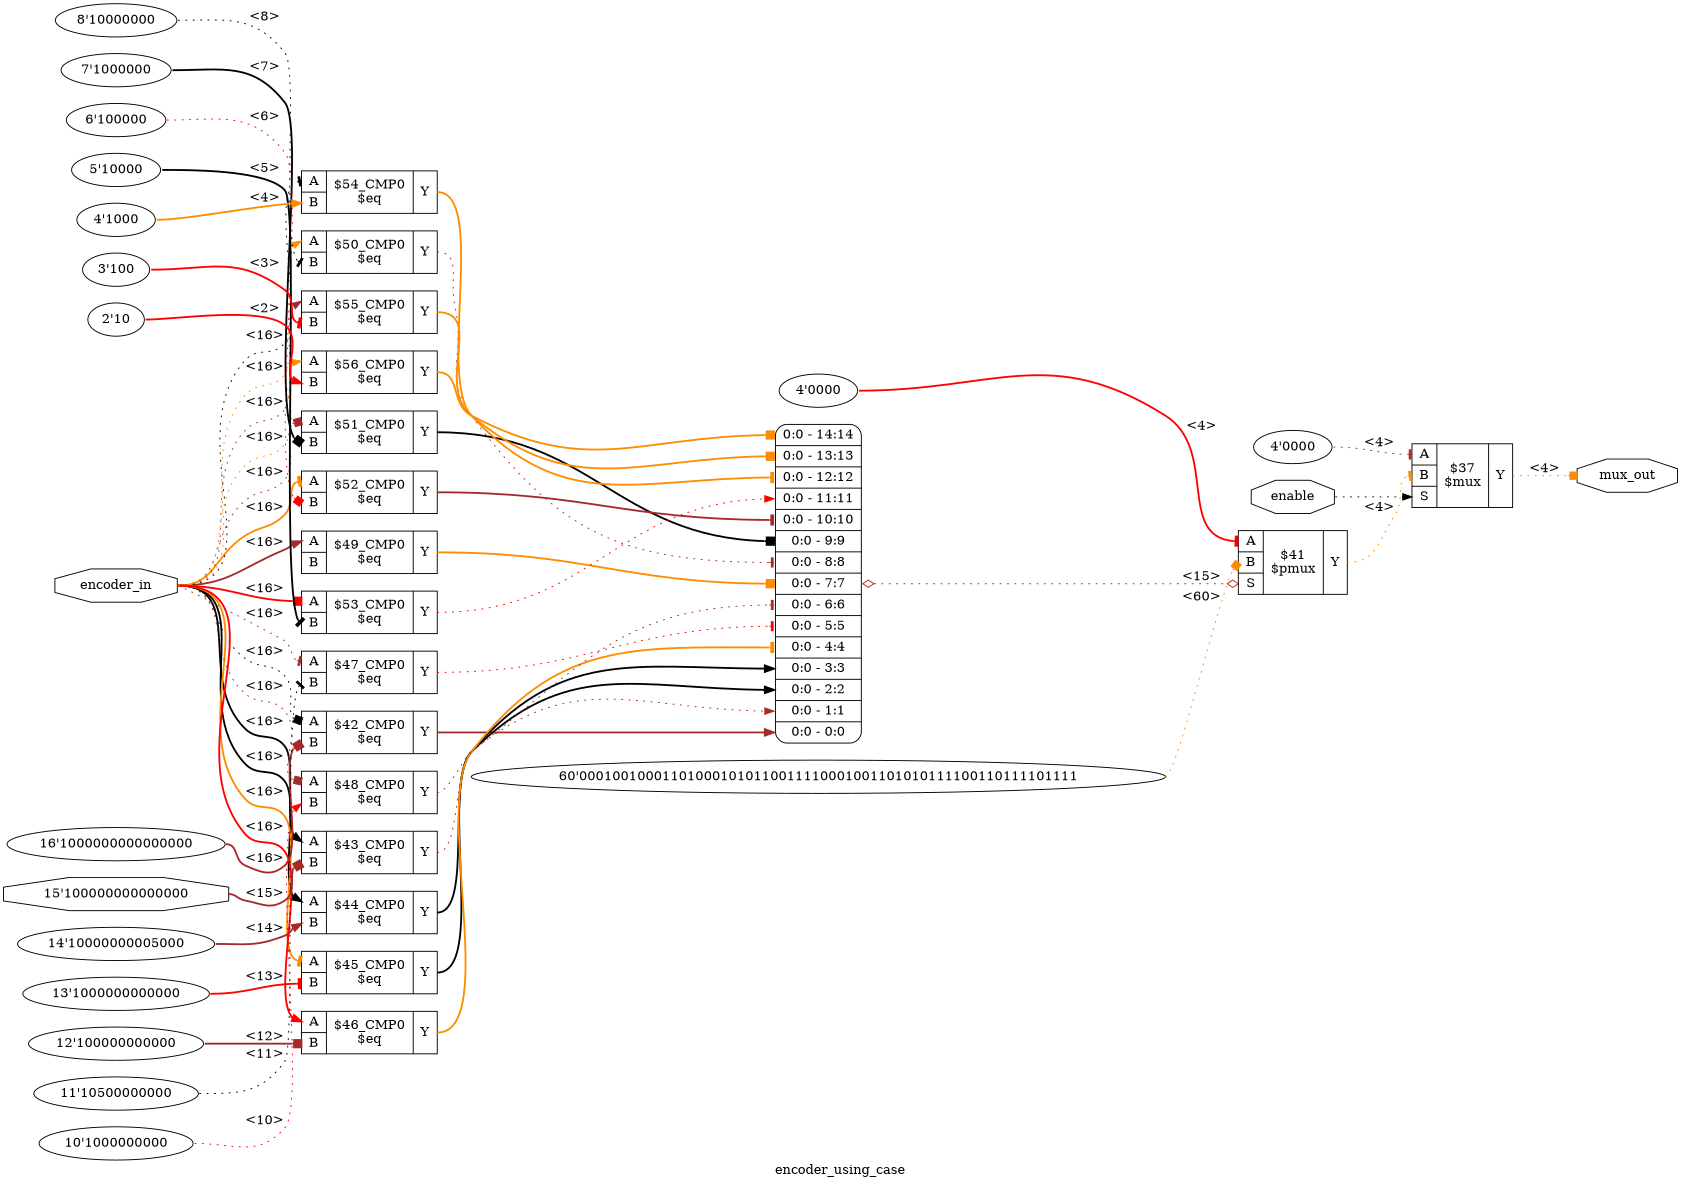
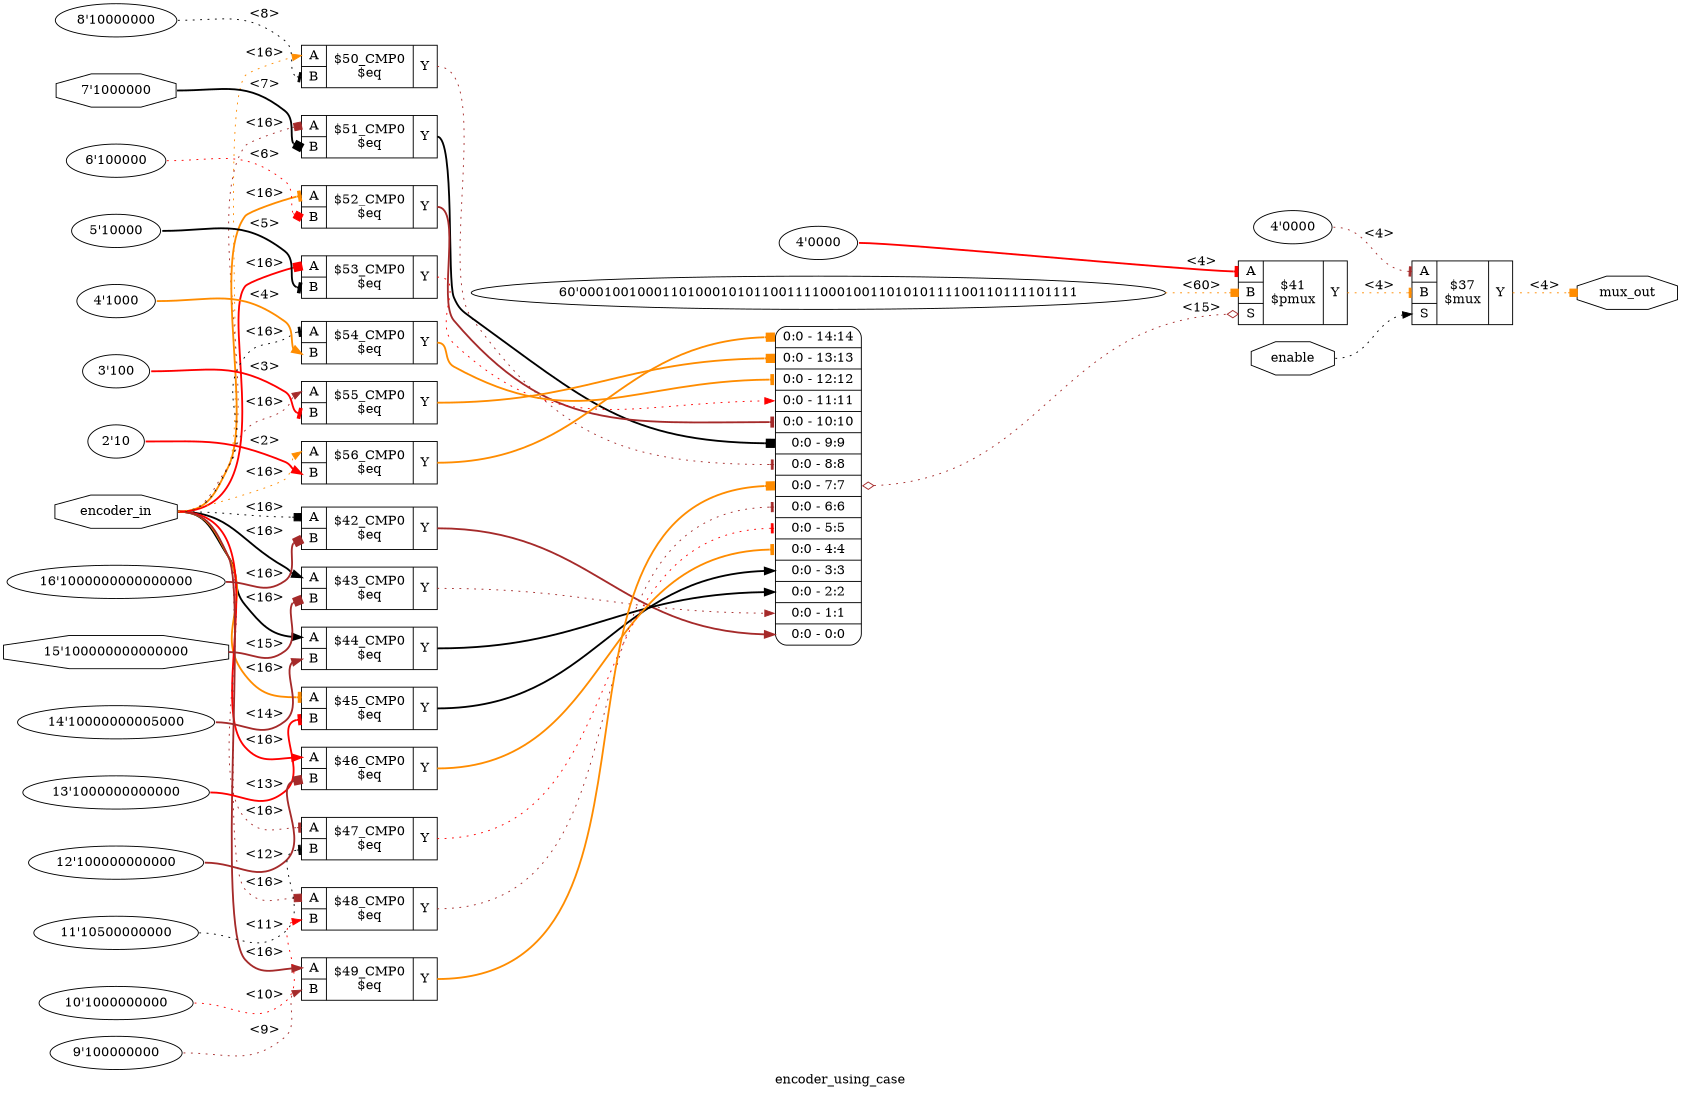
node "7'1000000": shape ellipse -> octagon
node "9'100000000": added
